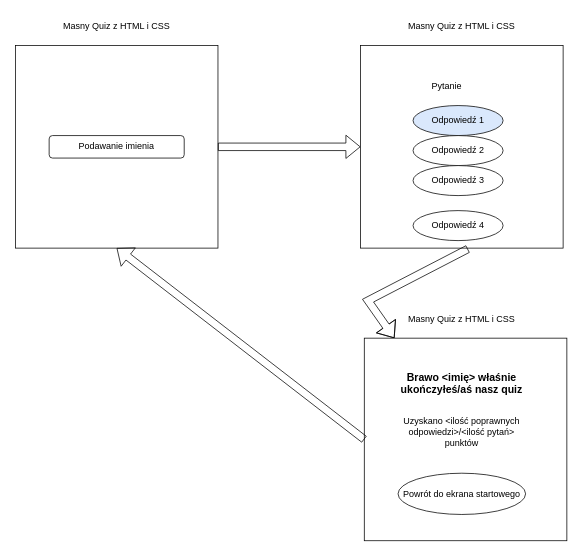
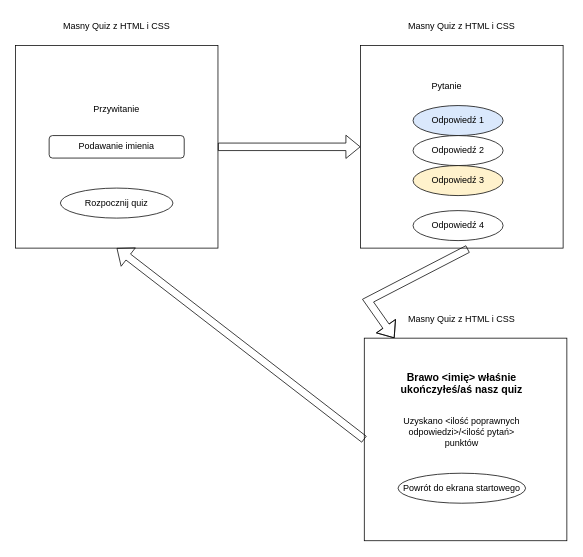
node "Przywitanie": added
node "Odpowiedź 3": fillcolor #ffffff -> #fff2cc
node "Rozpocznij quiz": added
node "Powrót do ekrana startowego": size 128x41 -> 128x30
